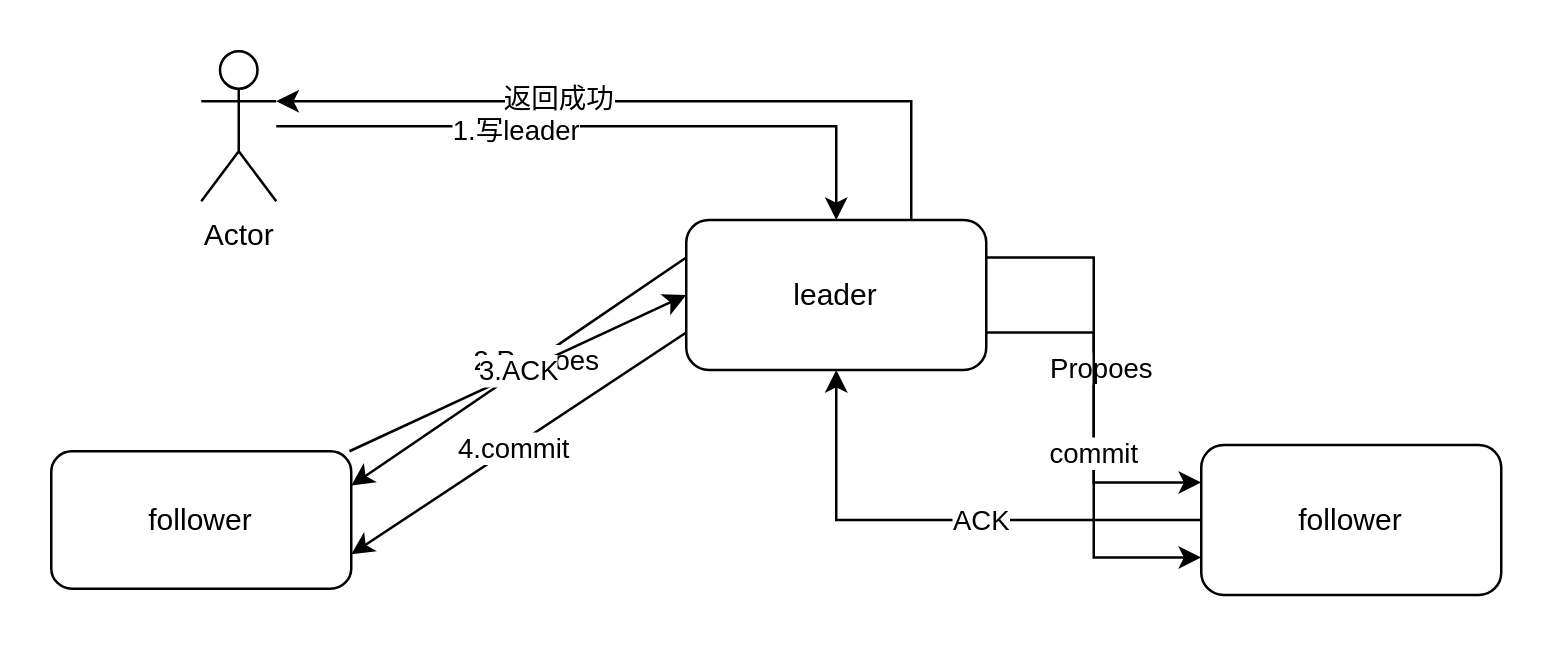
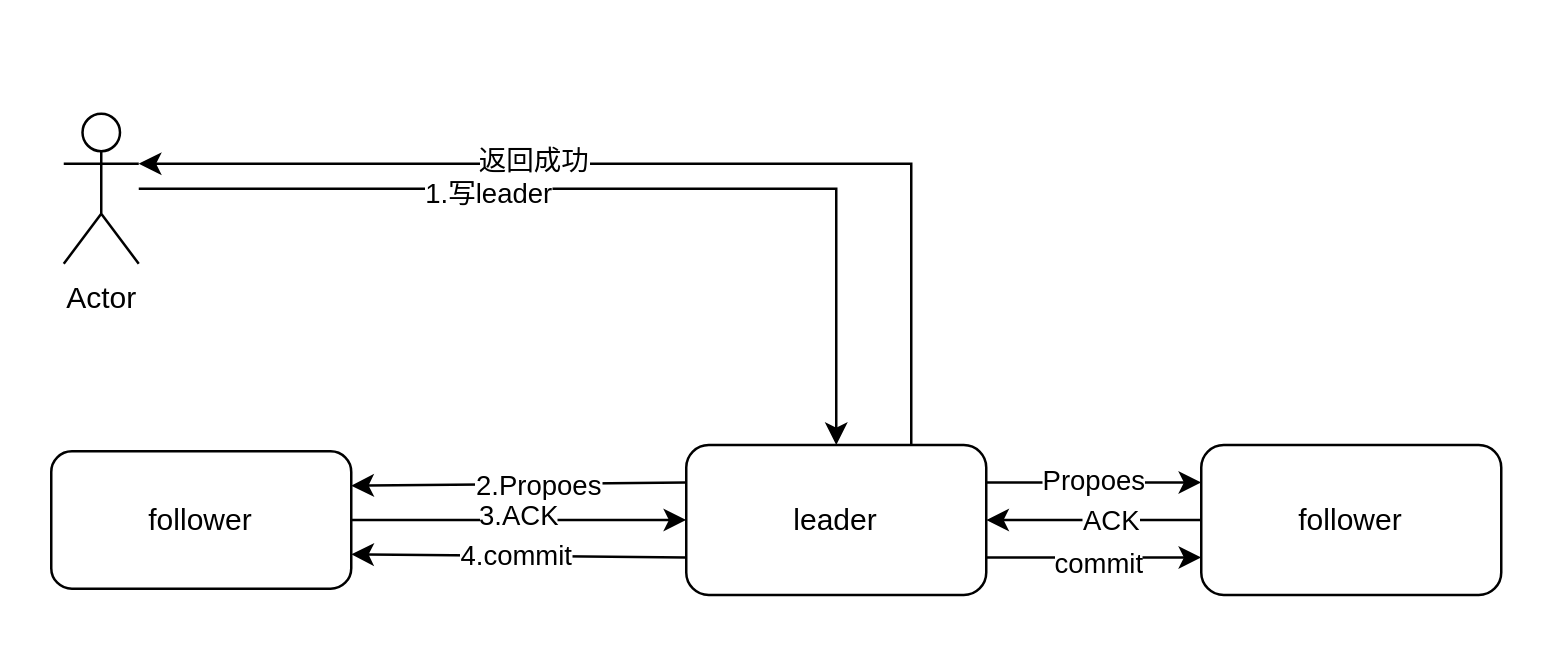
node "Actor": moved (239, 126) -> (101, 189)
node "leader": moved (836, 295) -> (836, 520)
